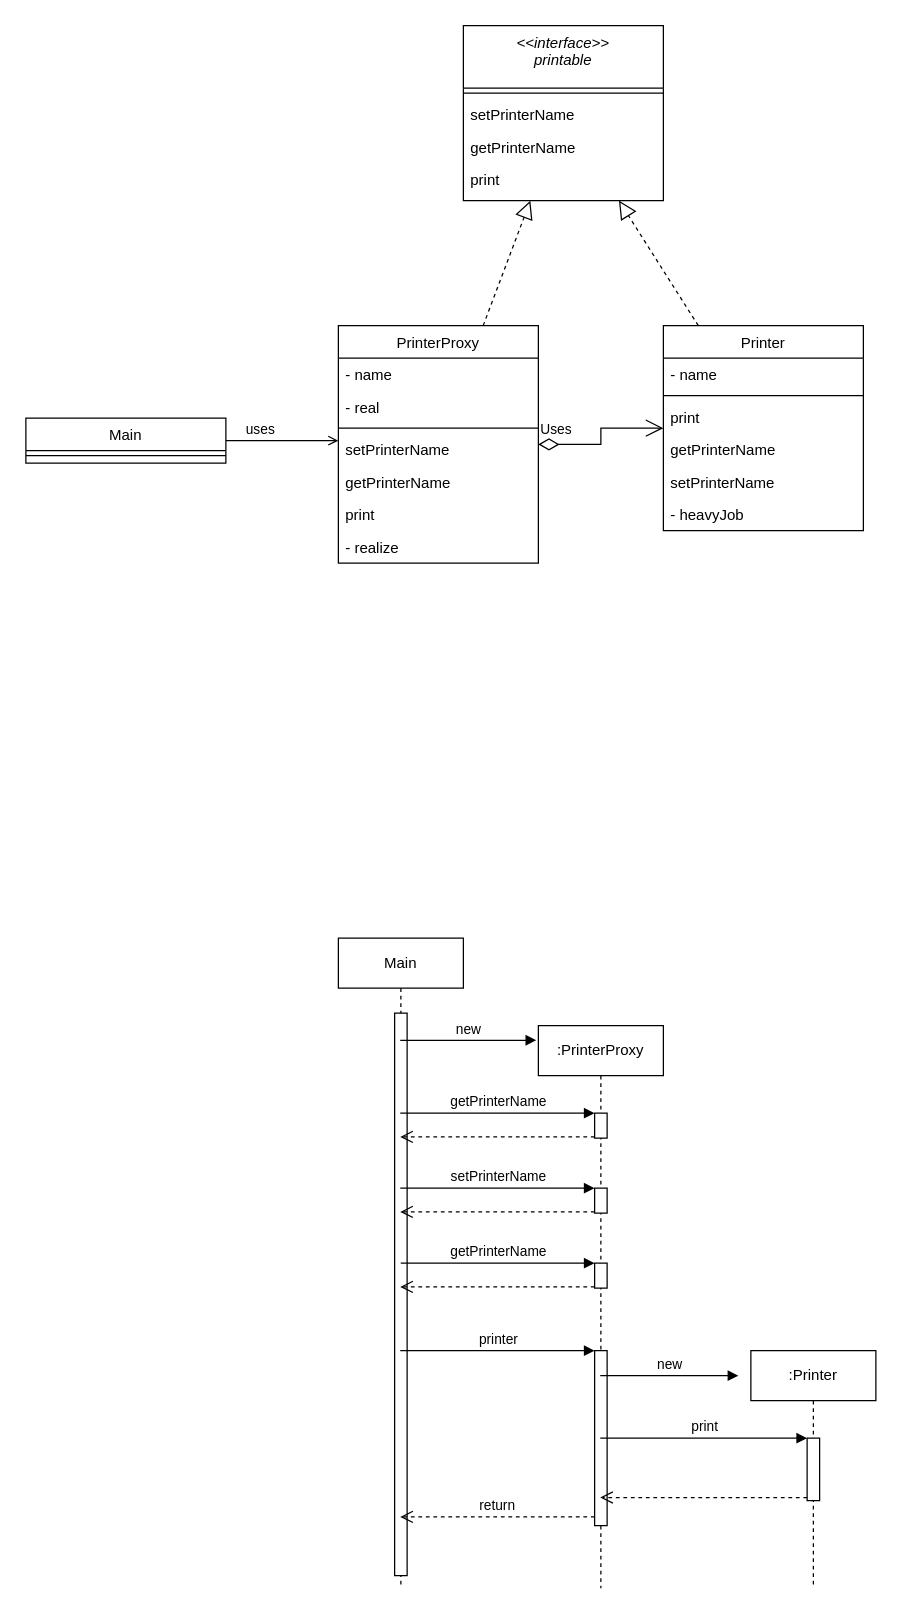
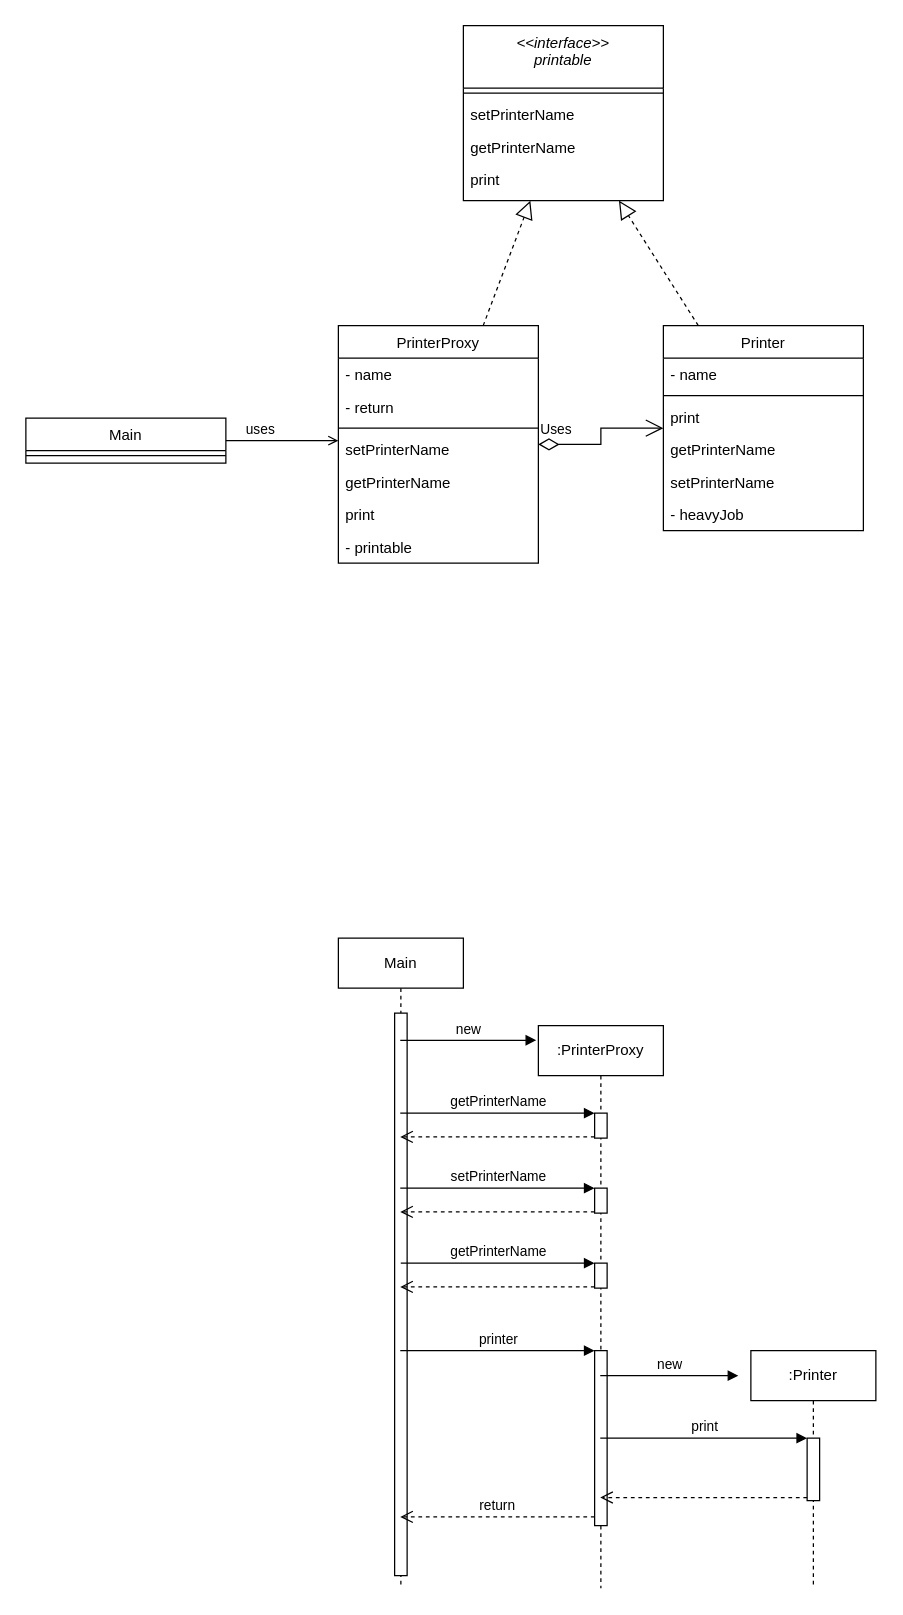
node "- real": label "- real" -> "- return"
node "- realize": label "- realize" -> "- printable"
